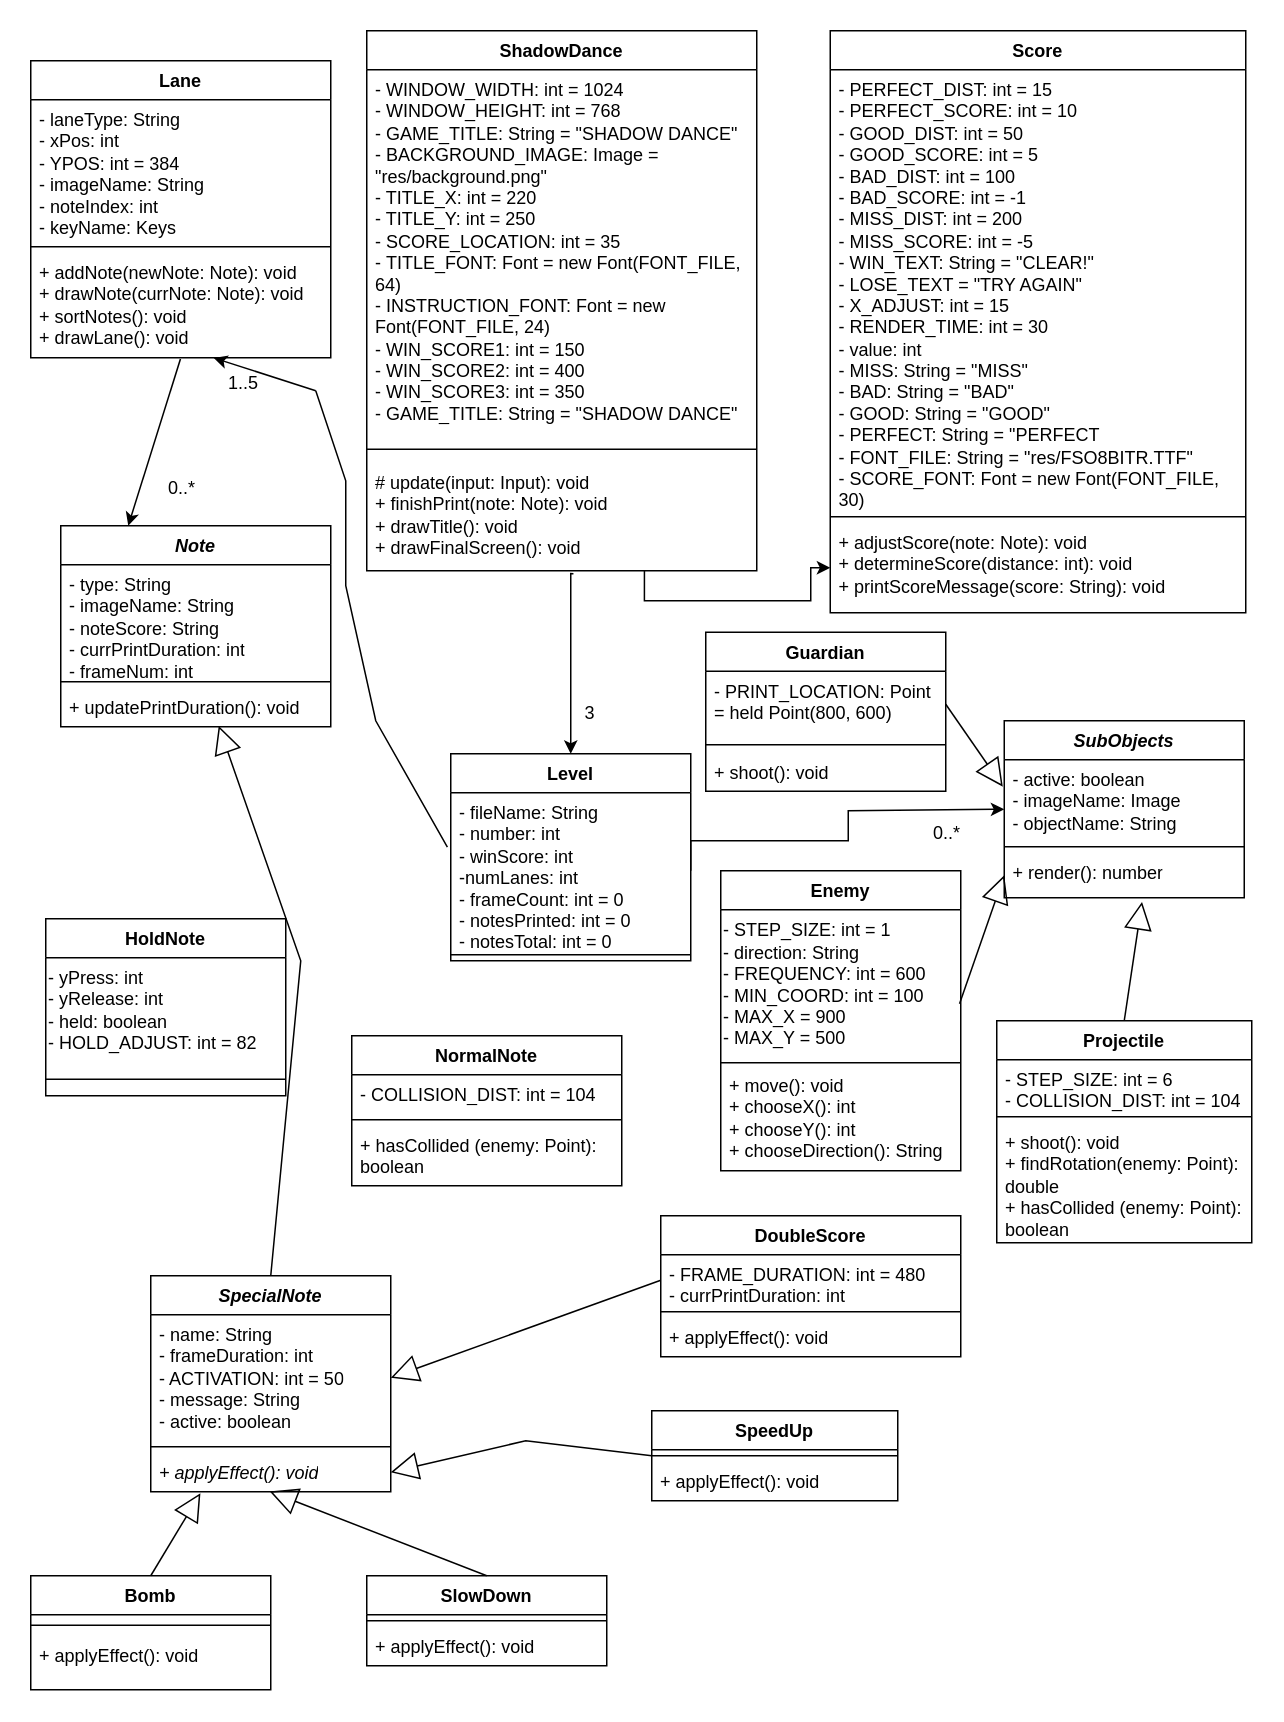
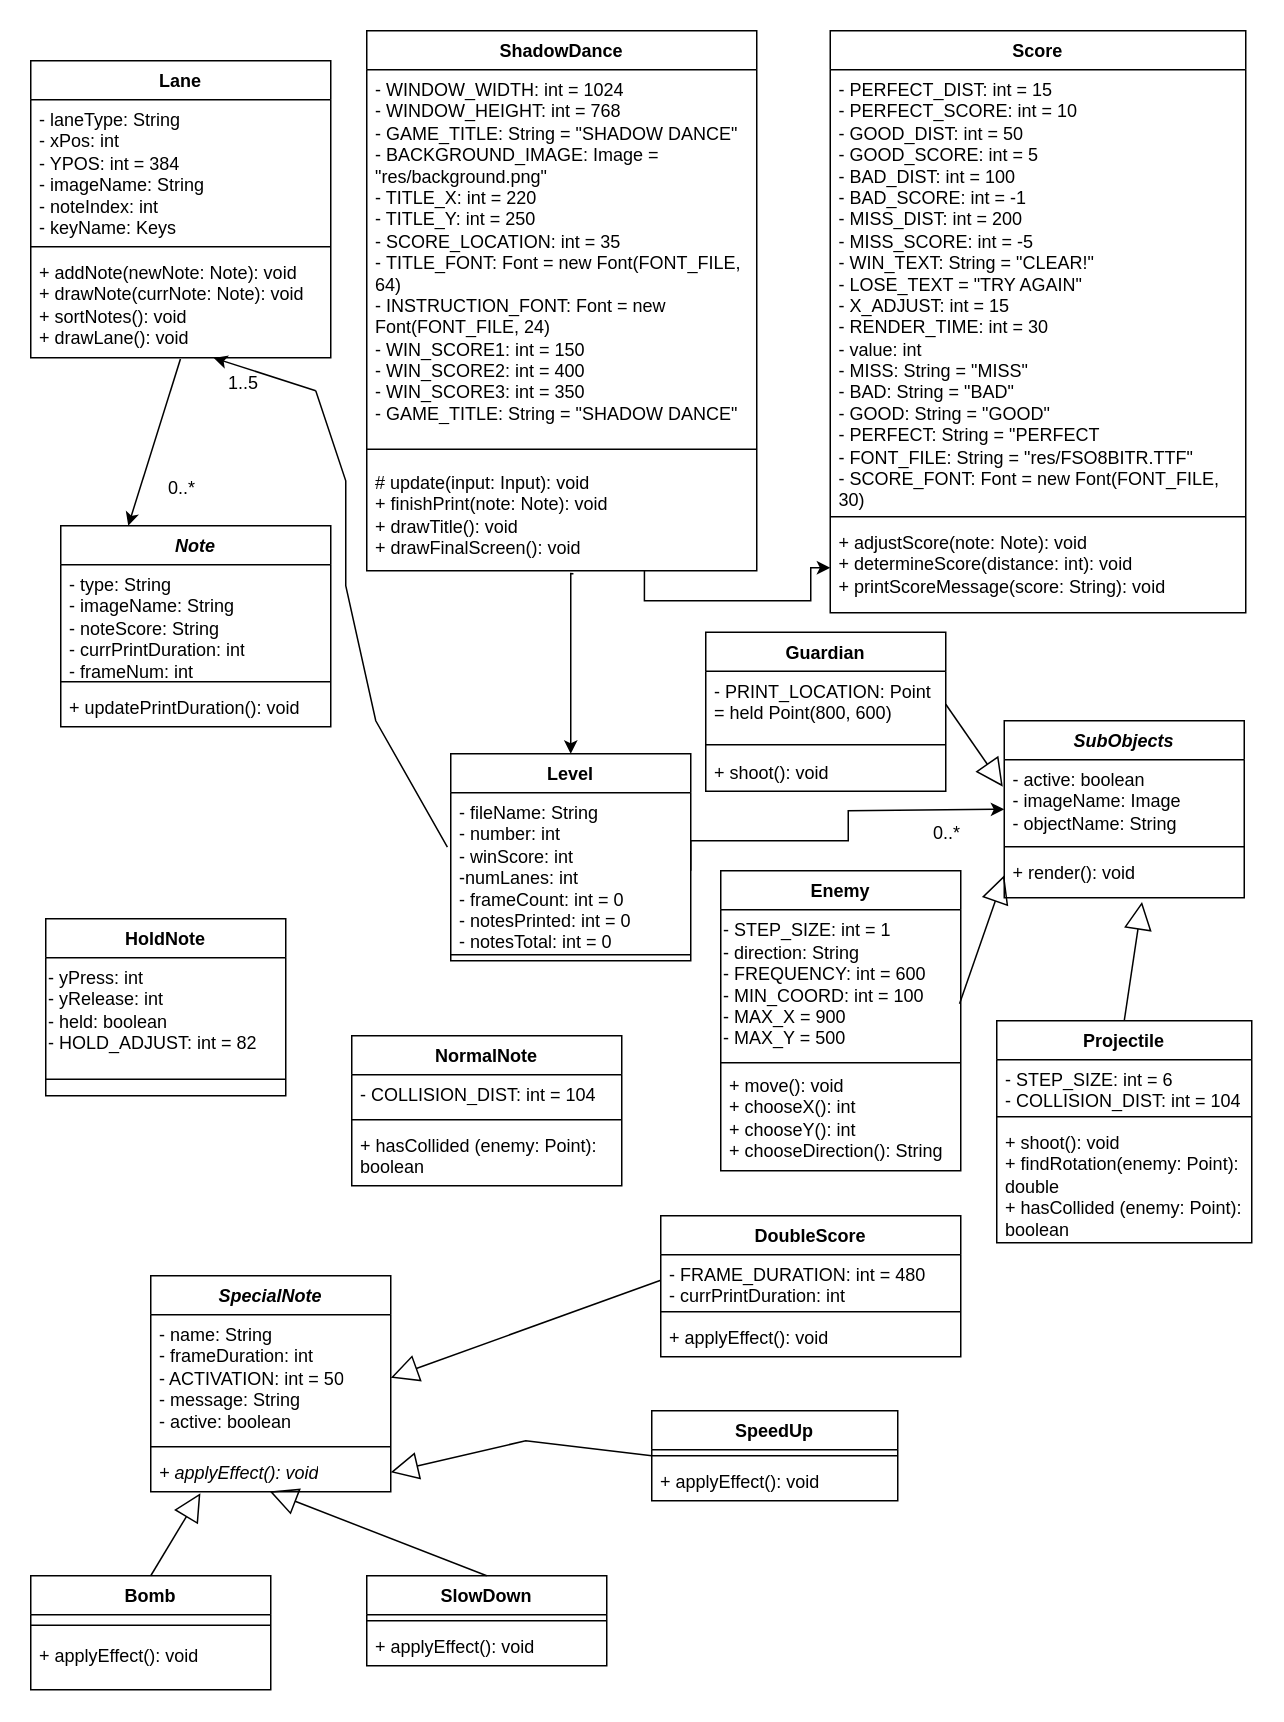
node "3": removed
node "+ render(): number": label "+ render(): number" -> "+ render(): void"
edge "SpecialNote" -> "+ updatePrintDuration(): void": removed
